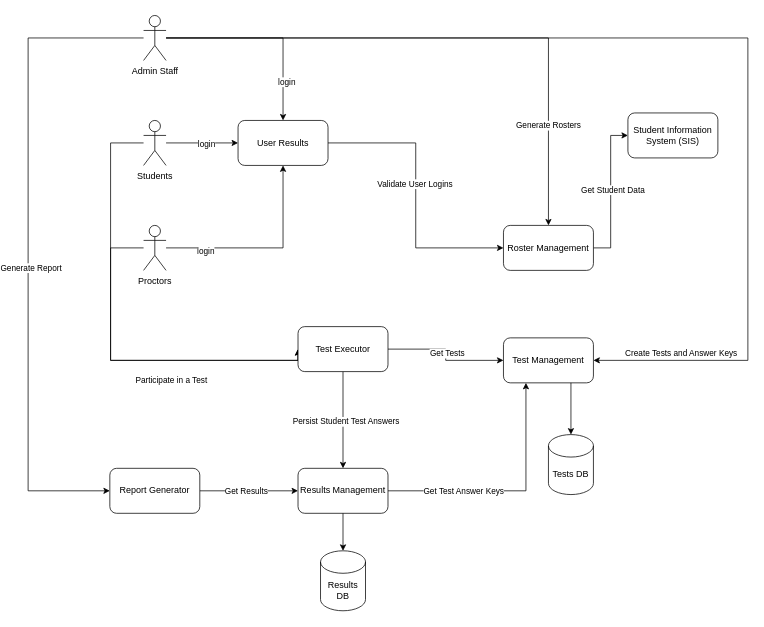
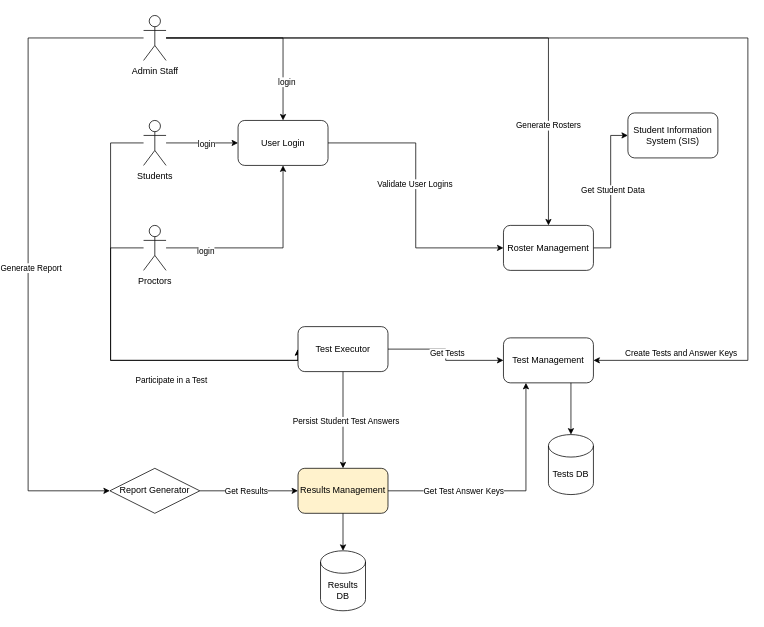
node "User Results": label "User Results" -> "User Login"
node "Report Generator": shape rounded rectangle -> diamond
node "Results Management": fillcolor #ffffff -> #fff2cc
